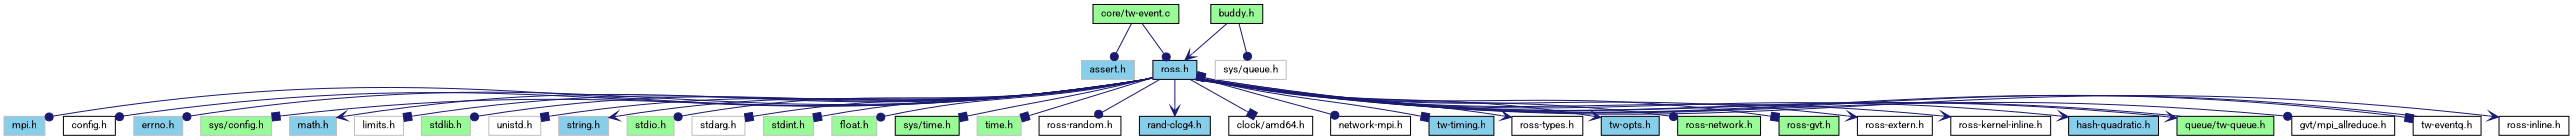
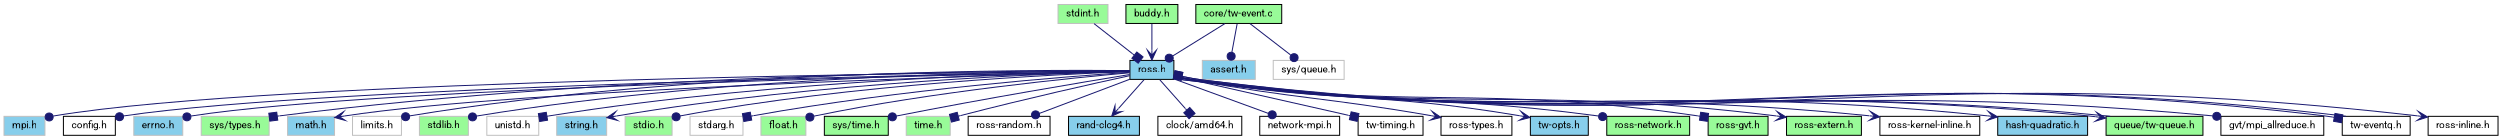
edge "buddy.h" -> "sys/queue.h": now "core/tw-event.c" -> "sys/queue.h"
edge "ross.h" -> "stdint.h": reversed
edge "ross.h" -> "limits.h": arrowhead box -> dot
edge "ross.h" -> "sys/time.h": arrowhead box -> dot
node "sys/config.h": label "sys/config.h" -> "sys/types.h"
node "tw-timing.h": fillcolor skyblue -> white
node "ross-extern.h": fillcolor white -> palegreen
